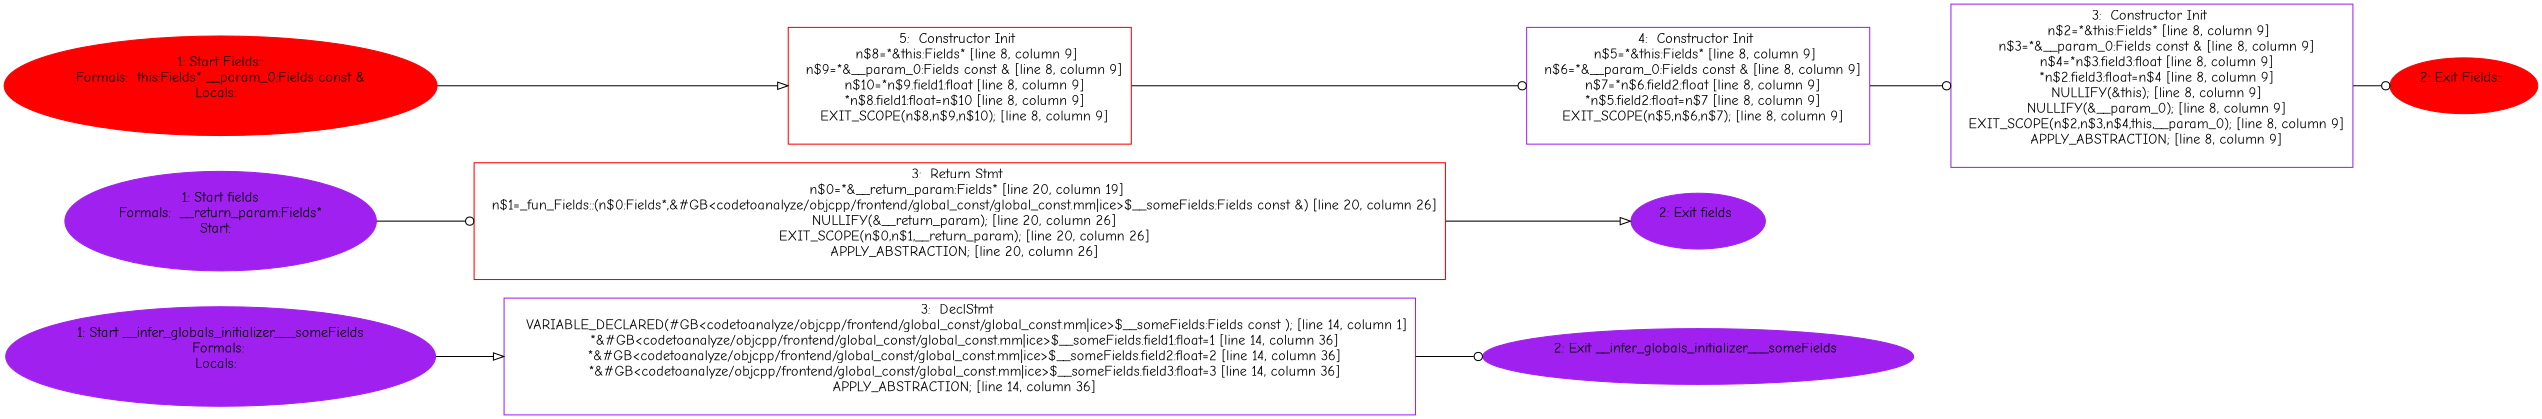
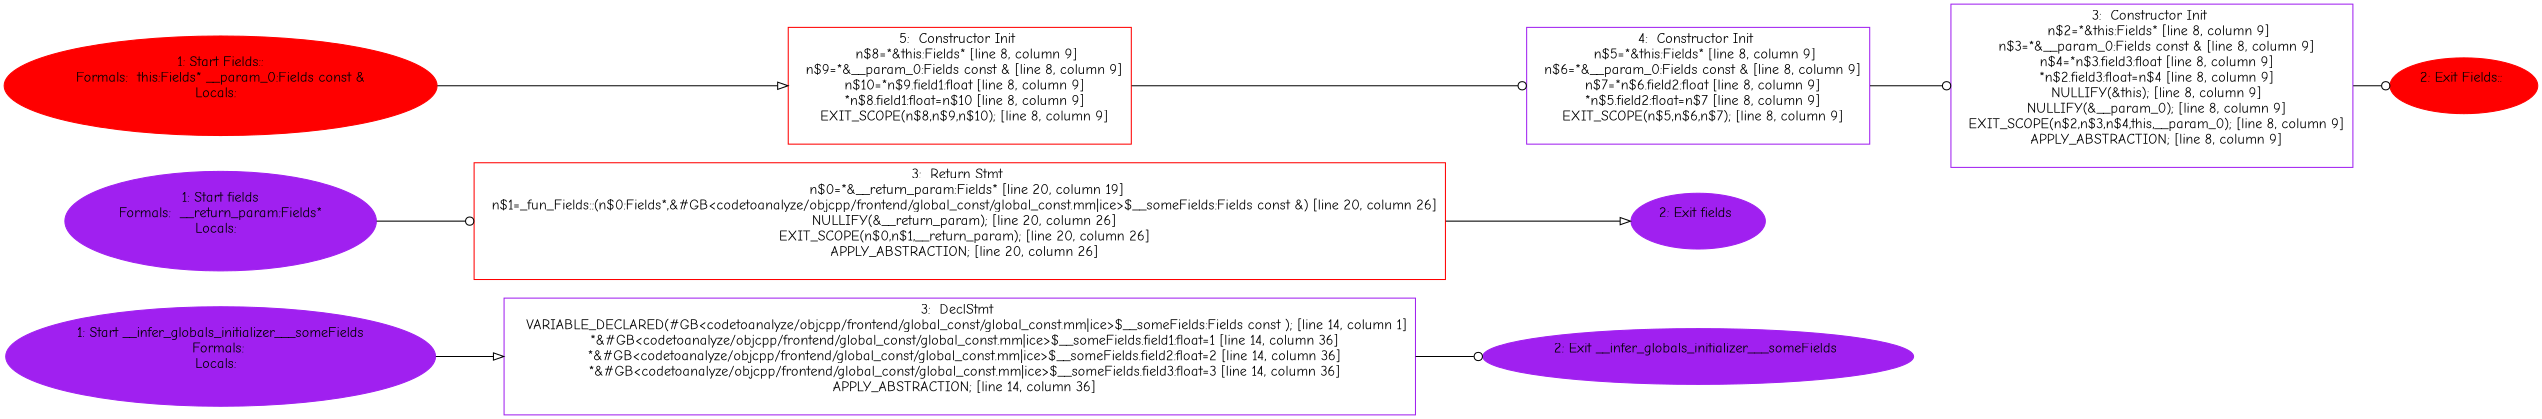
node "1: Start fields Formals:  __return_param:Fields* Start:": label "1: Start fields Formals:  __return_param:Fields* Start:" -> "1: Start fields Formals:  __return_param:Fields* Locals:"
